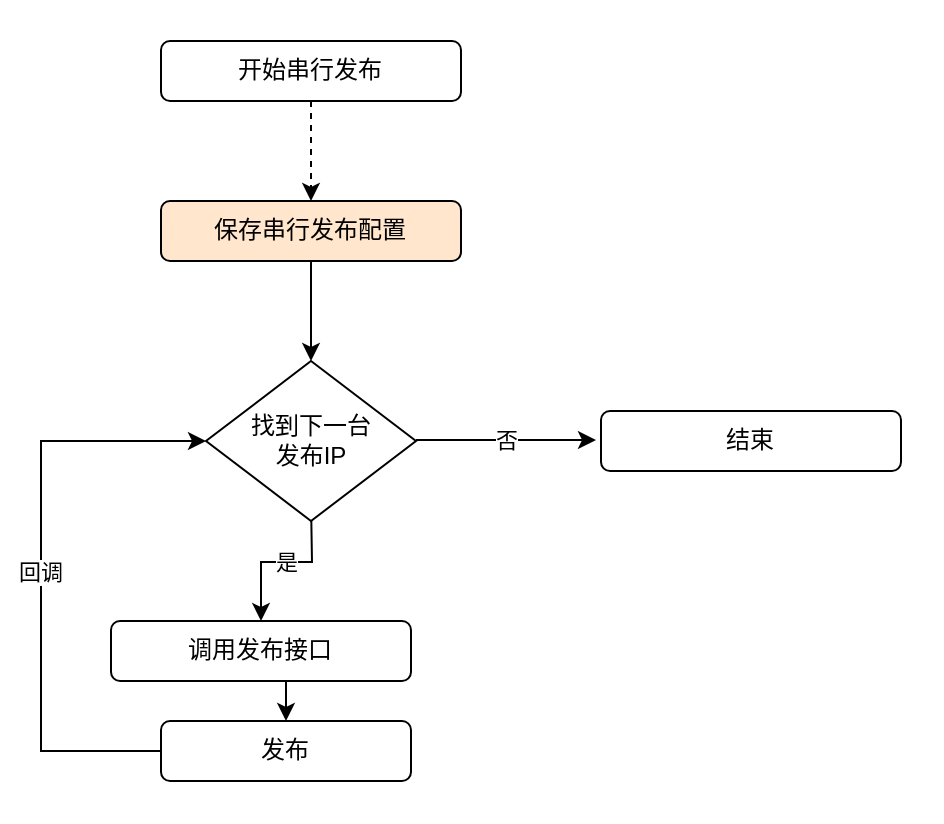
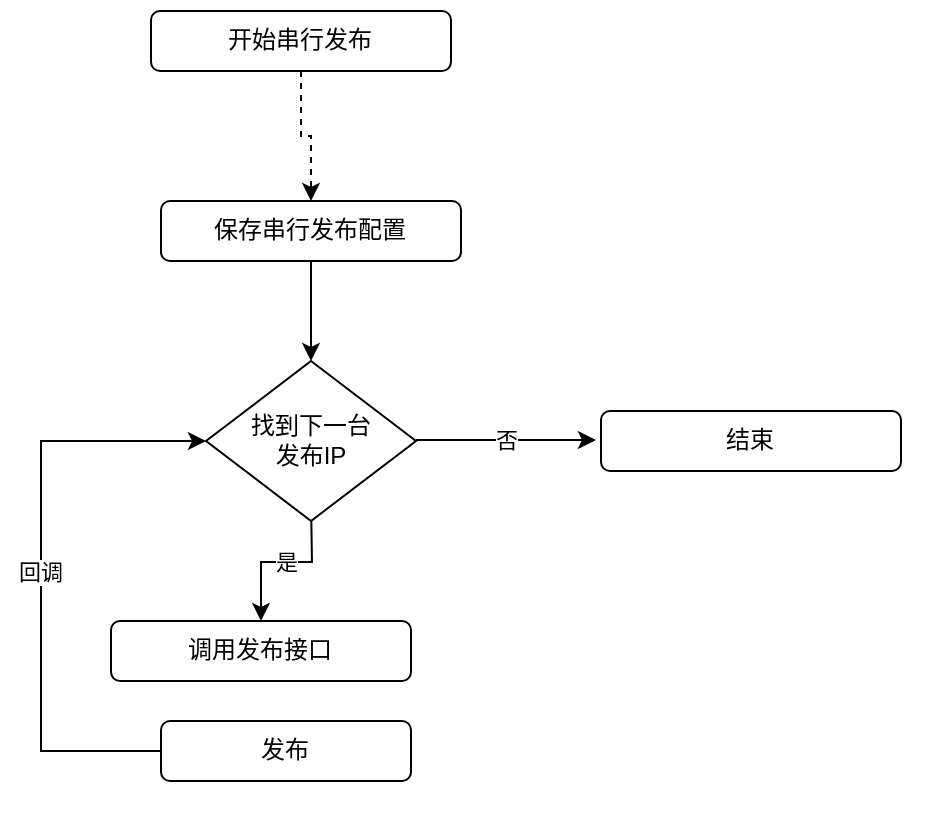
node "开始串行发布": moved (311, 71) -> (301, 41)
node "保存串行发布配置": fillcolor #ffe6cc -> #ffffff
edge "调用发布接口" -> "发布": removed
